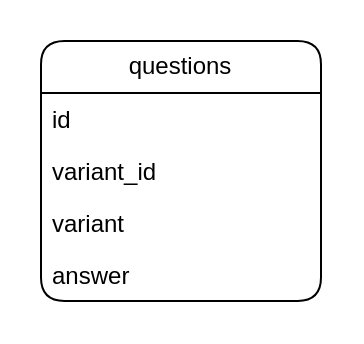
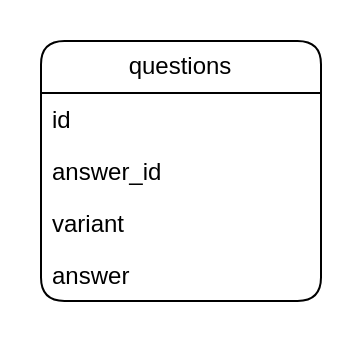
node "variant_id": label "variant_id" -> "answer_id"
